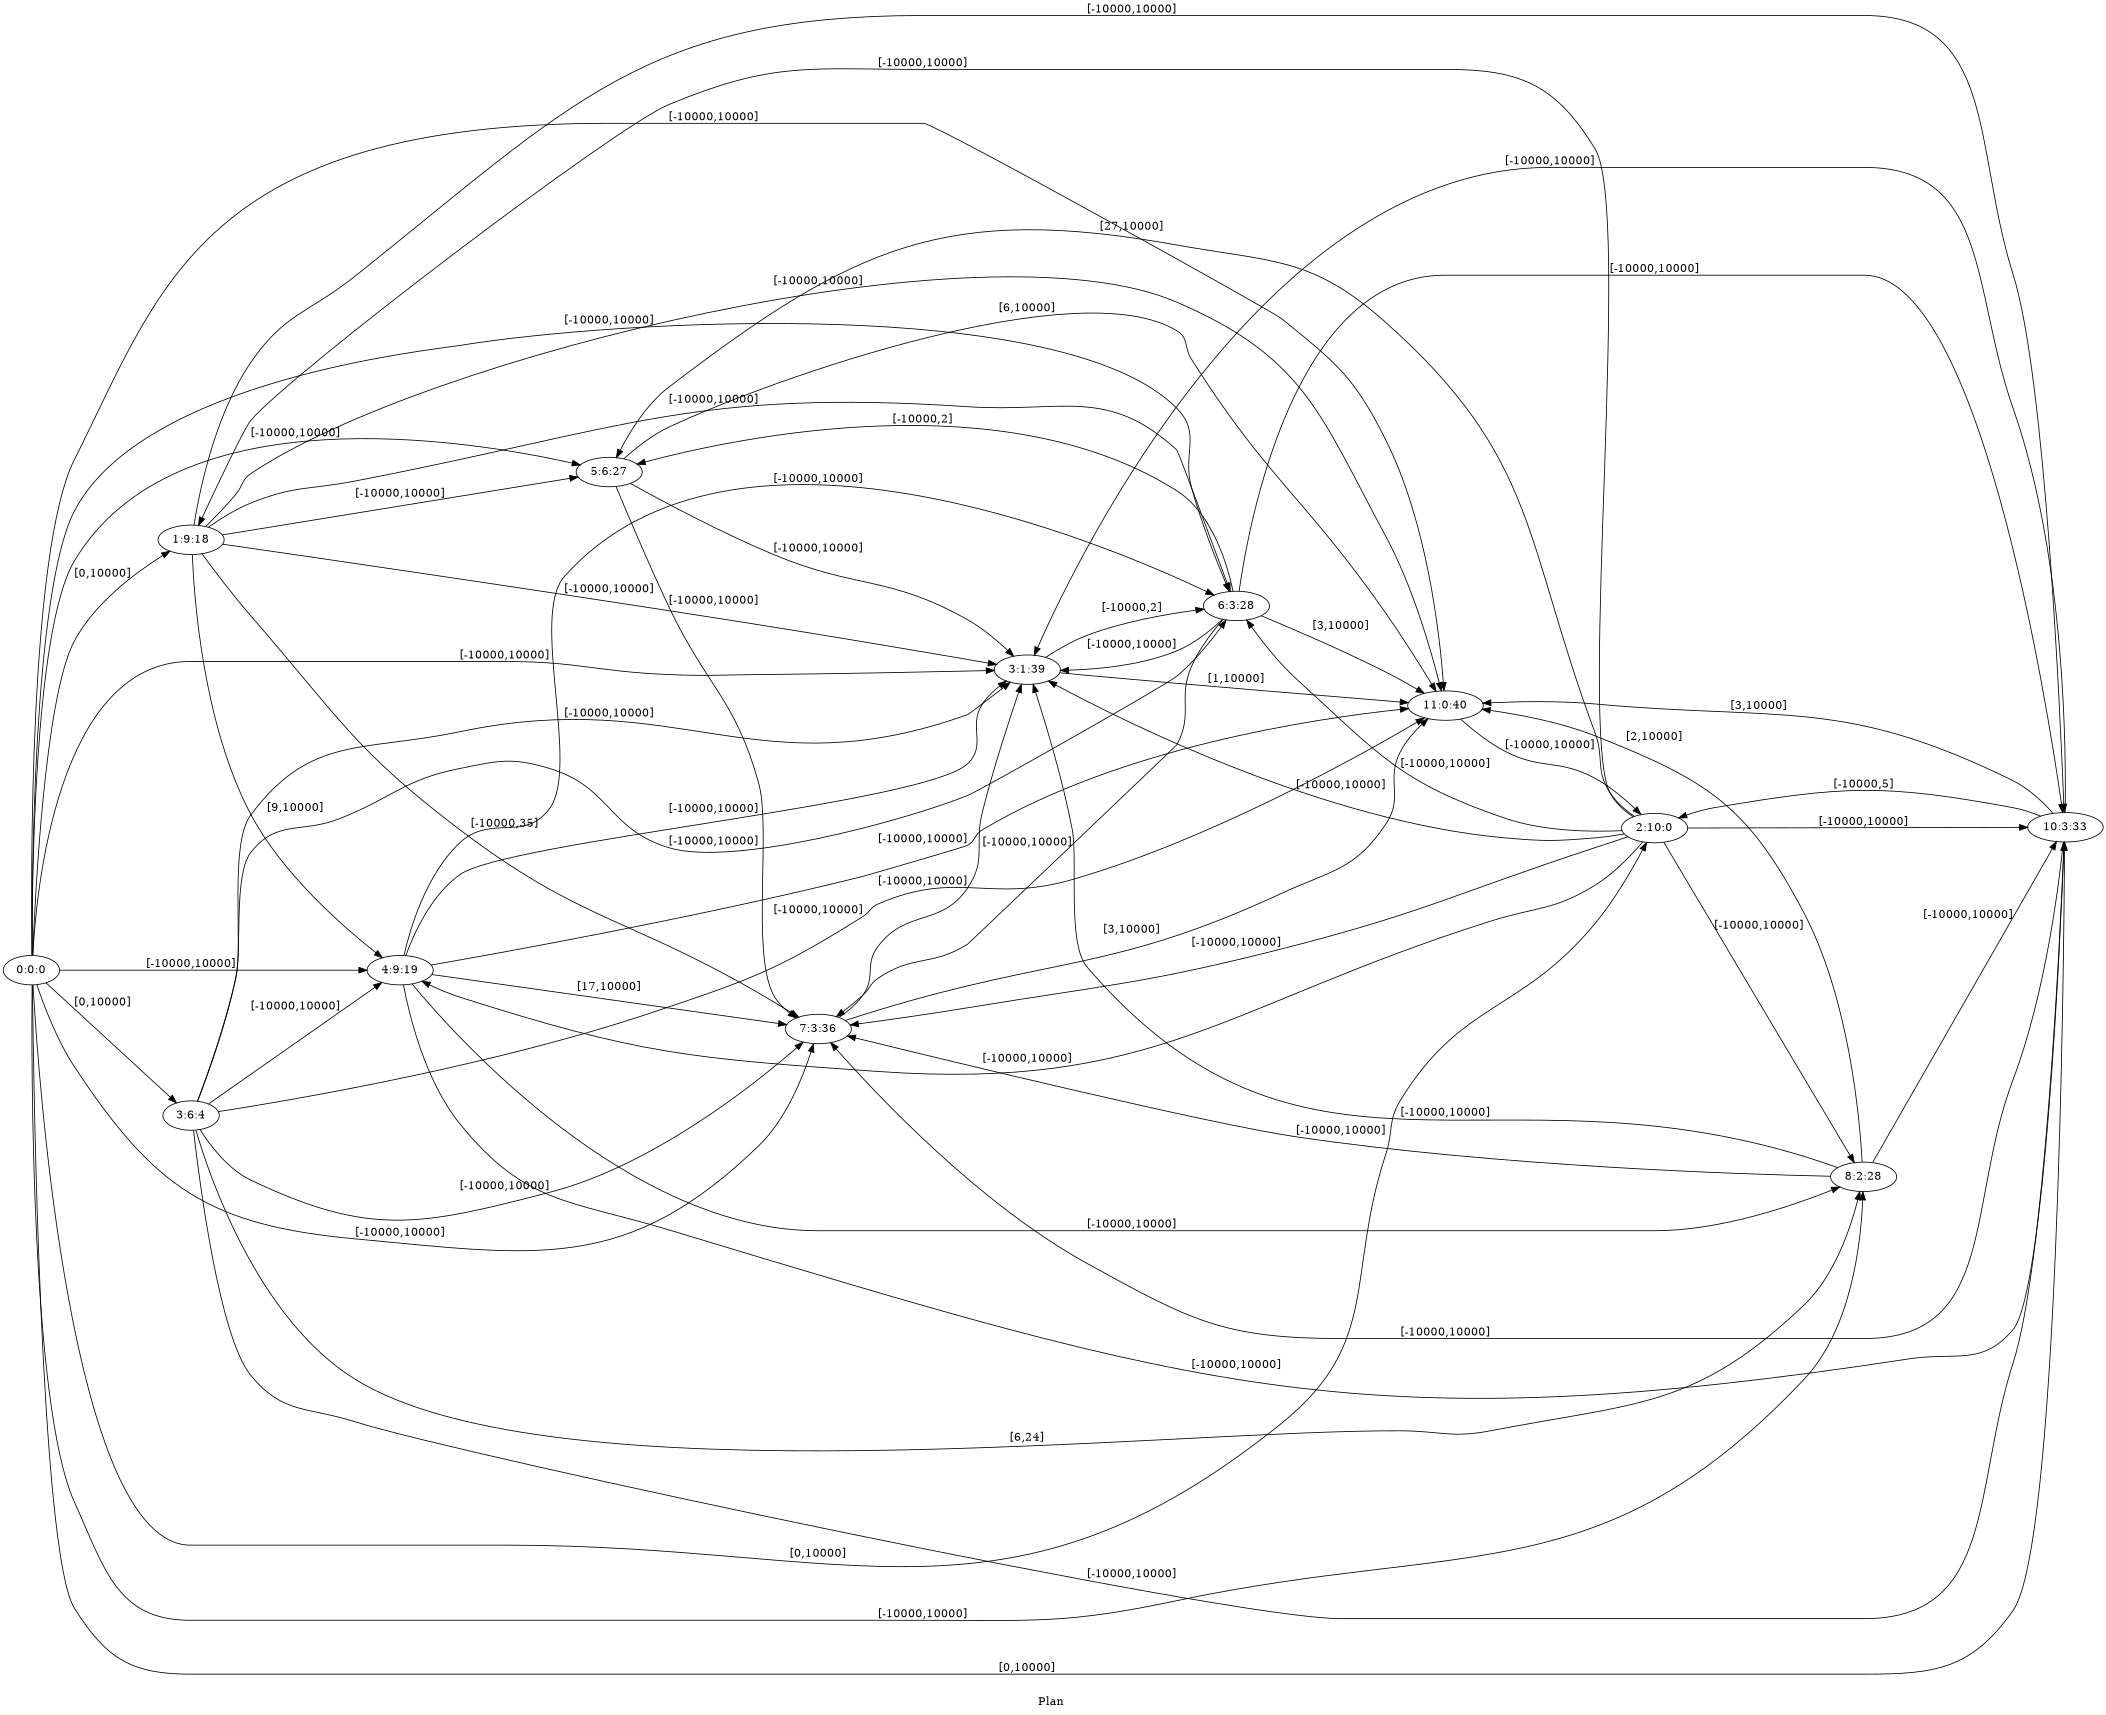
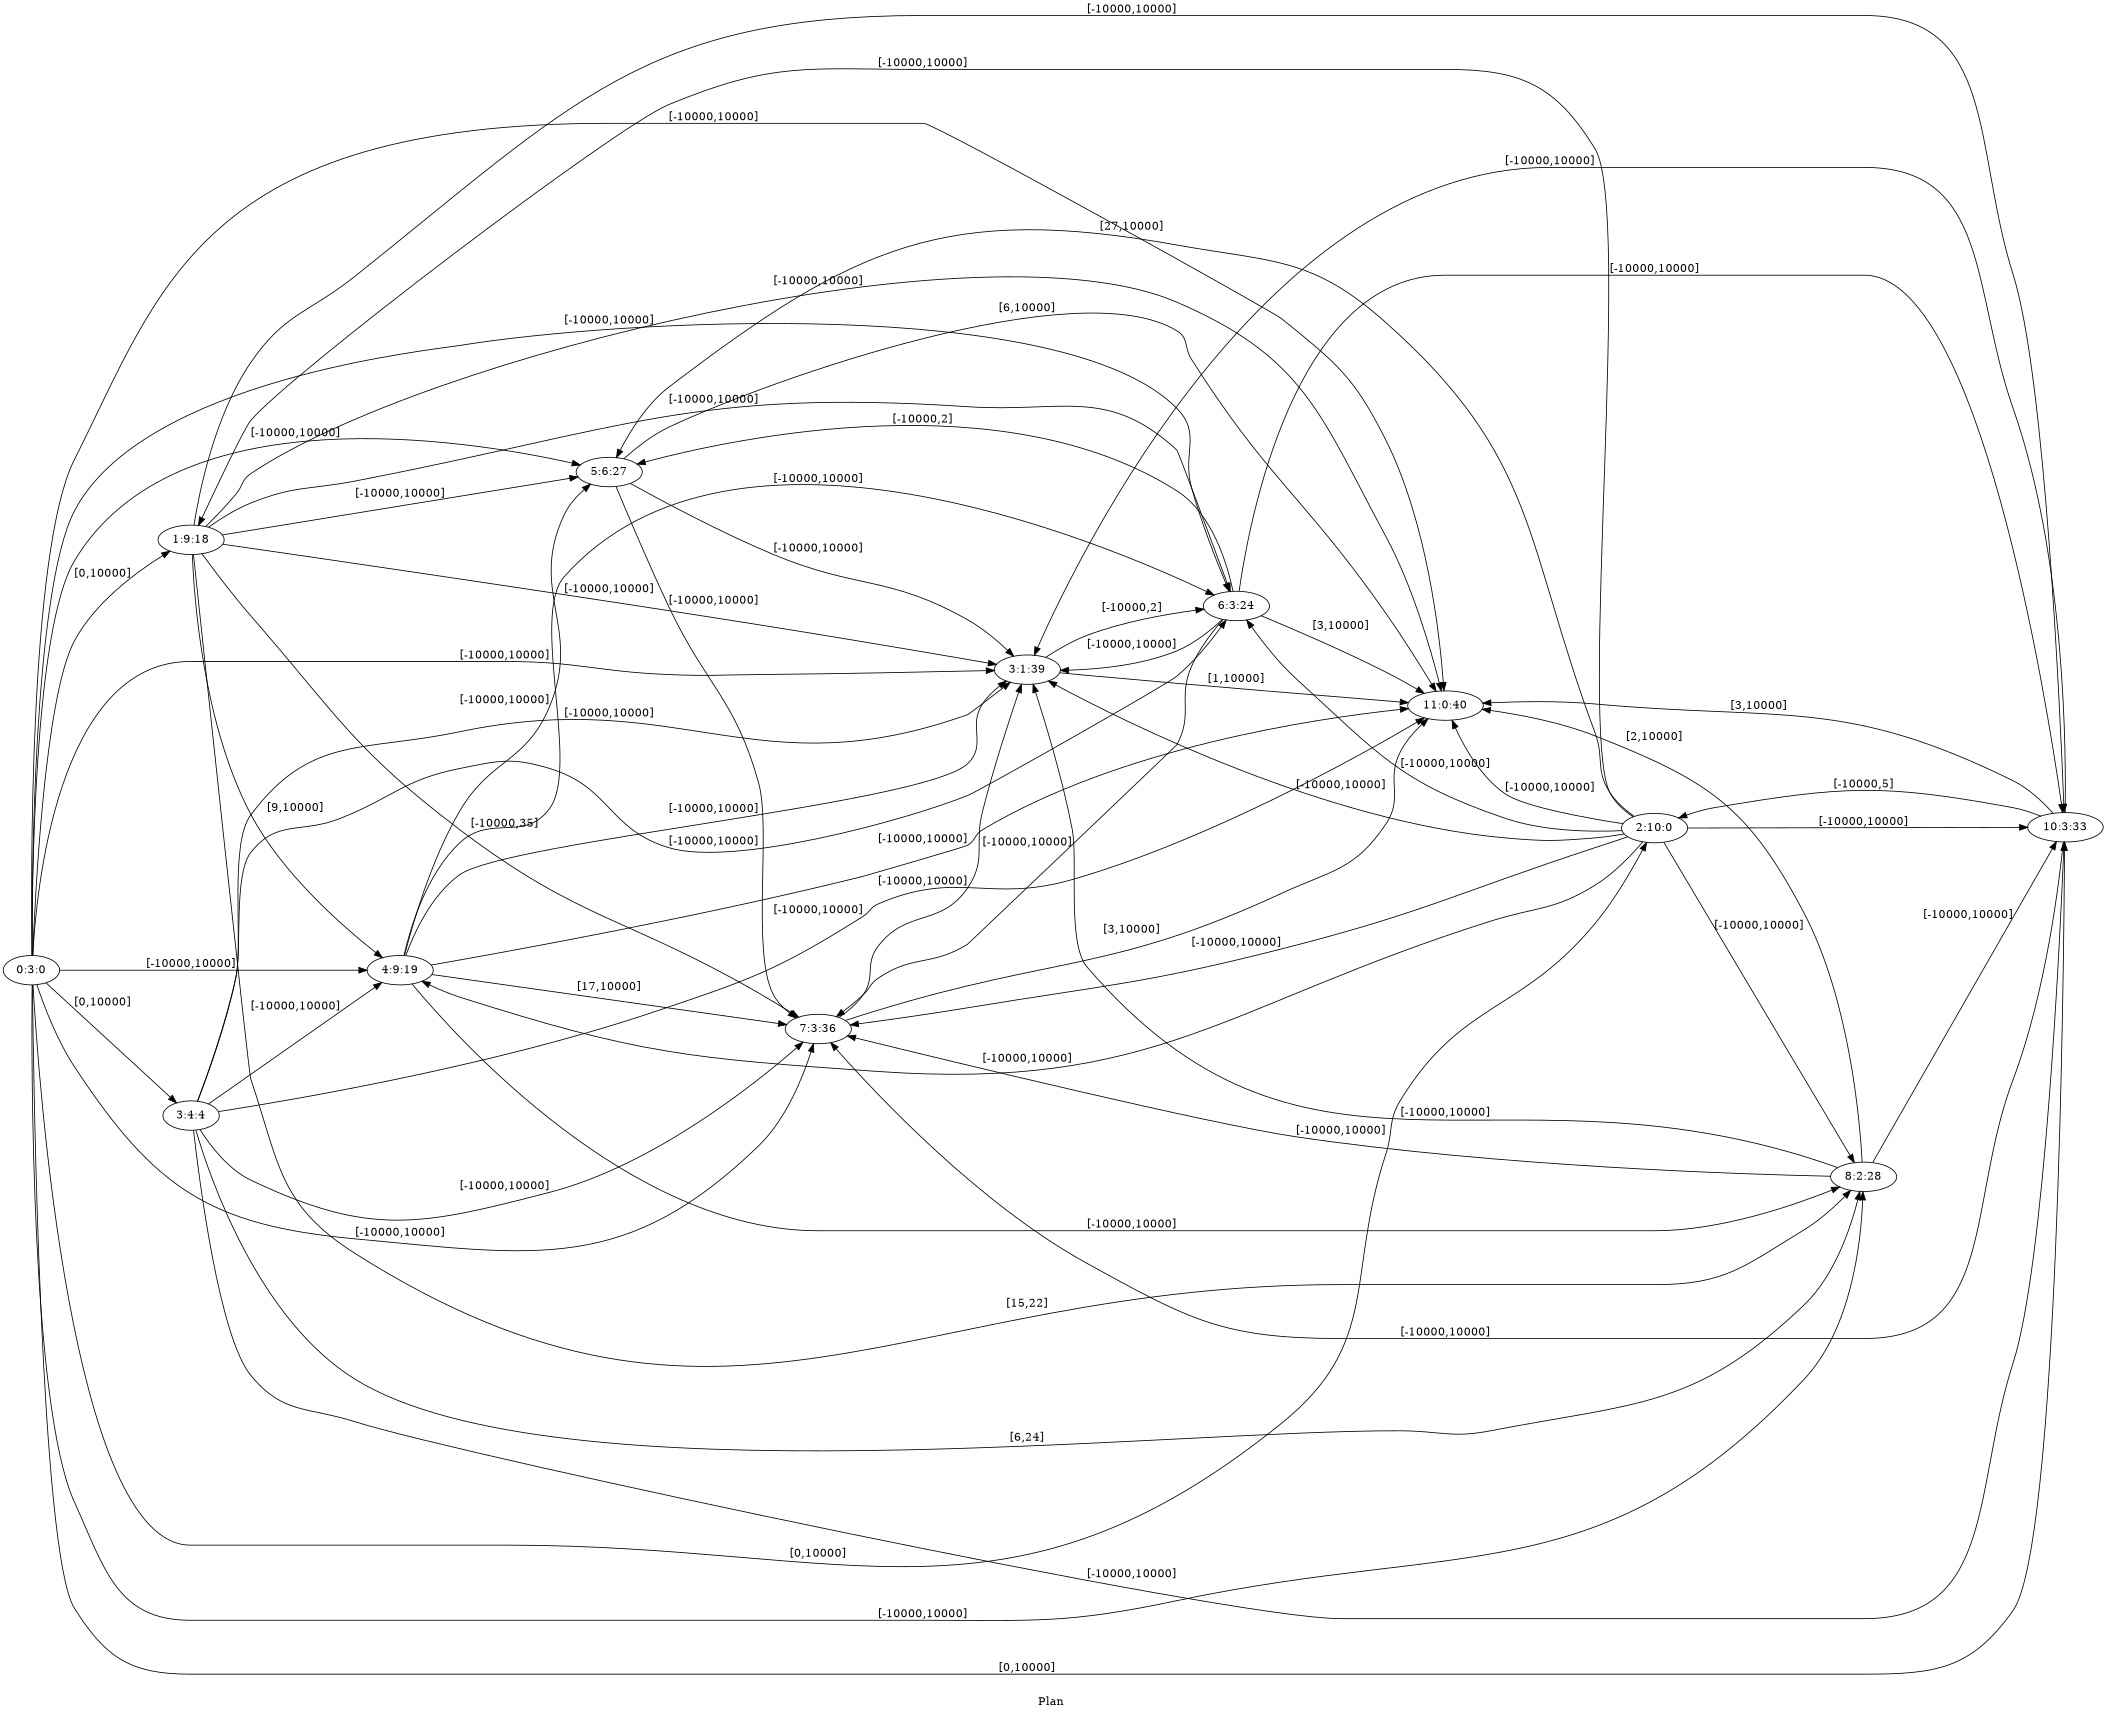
node "6:3:28": label "6:3:28" -> "6:3:24"
edge "11:0:40" -> "2:10:0": reversed
node "0:0:0": label "0:0:0" -> "0:3:0"
node "3:6:4": label "3:6:4" -> "3:4:4"
edge "1:9:18" -> "8:2:28": added, label "[15,22]"
edge "4:9:19" -> "10:3:33": now "4:9:19" -> "5:6:27"
